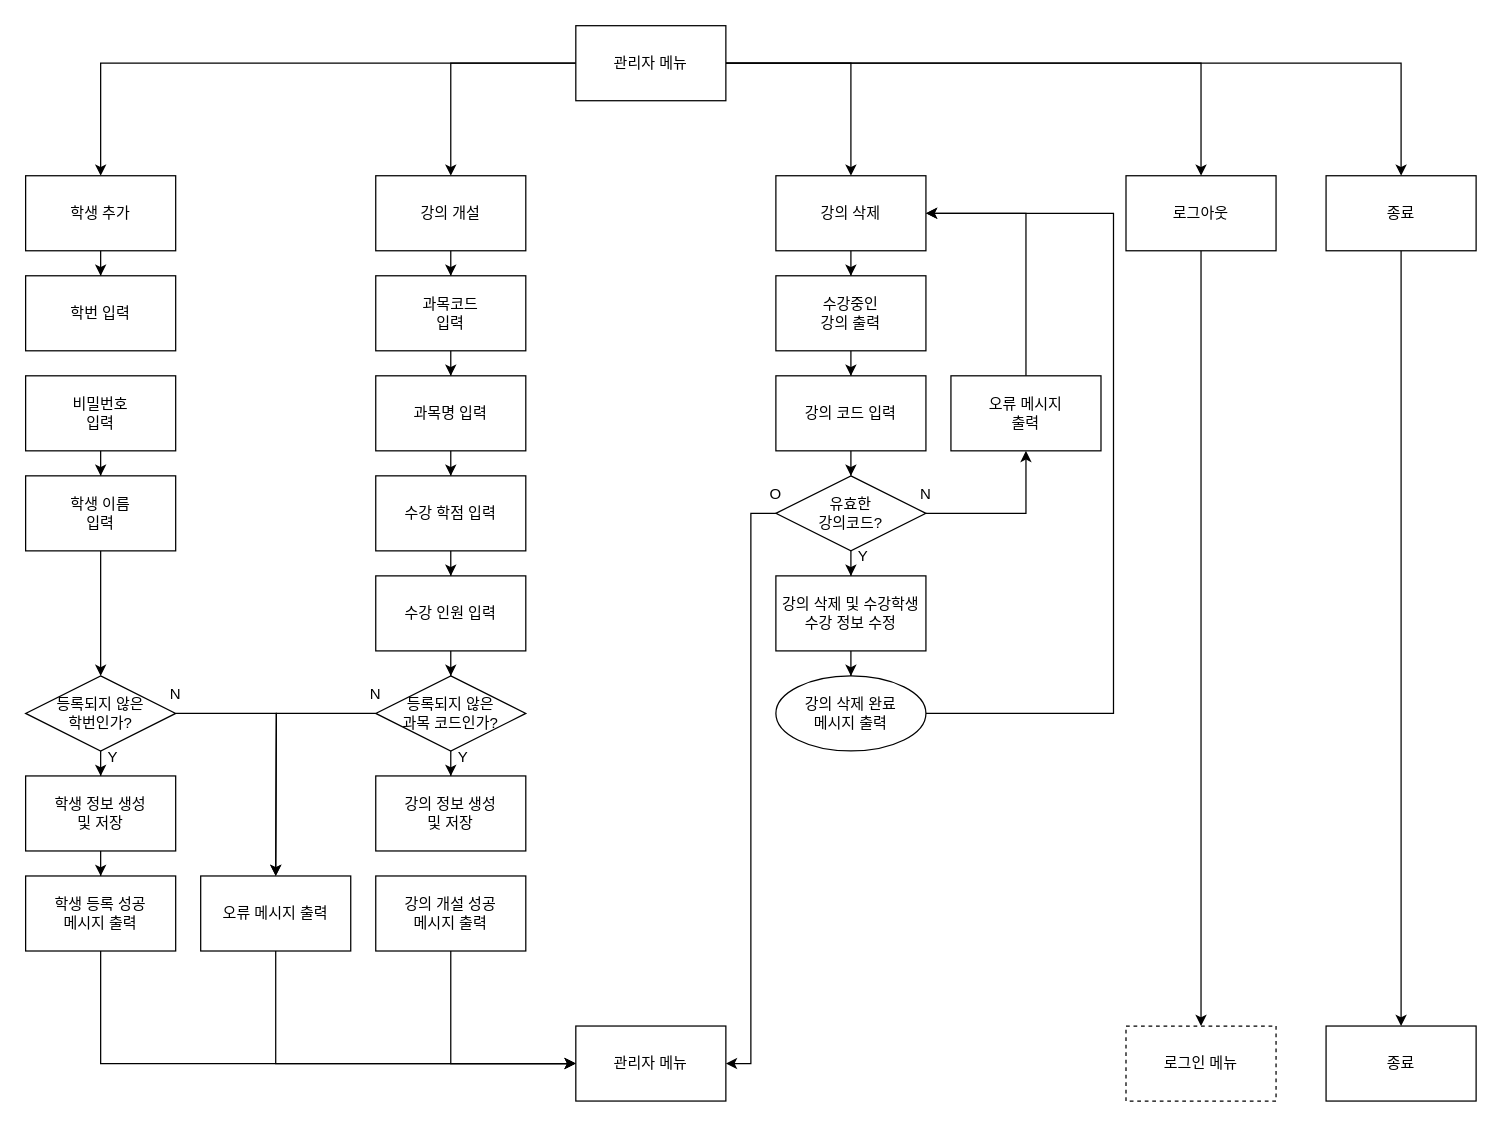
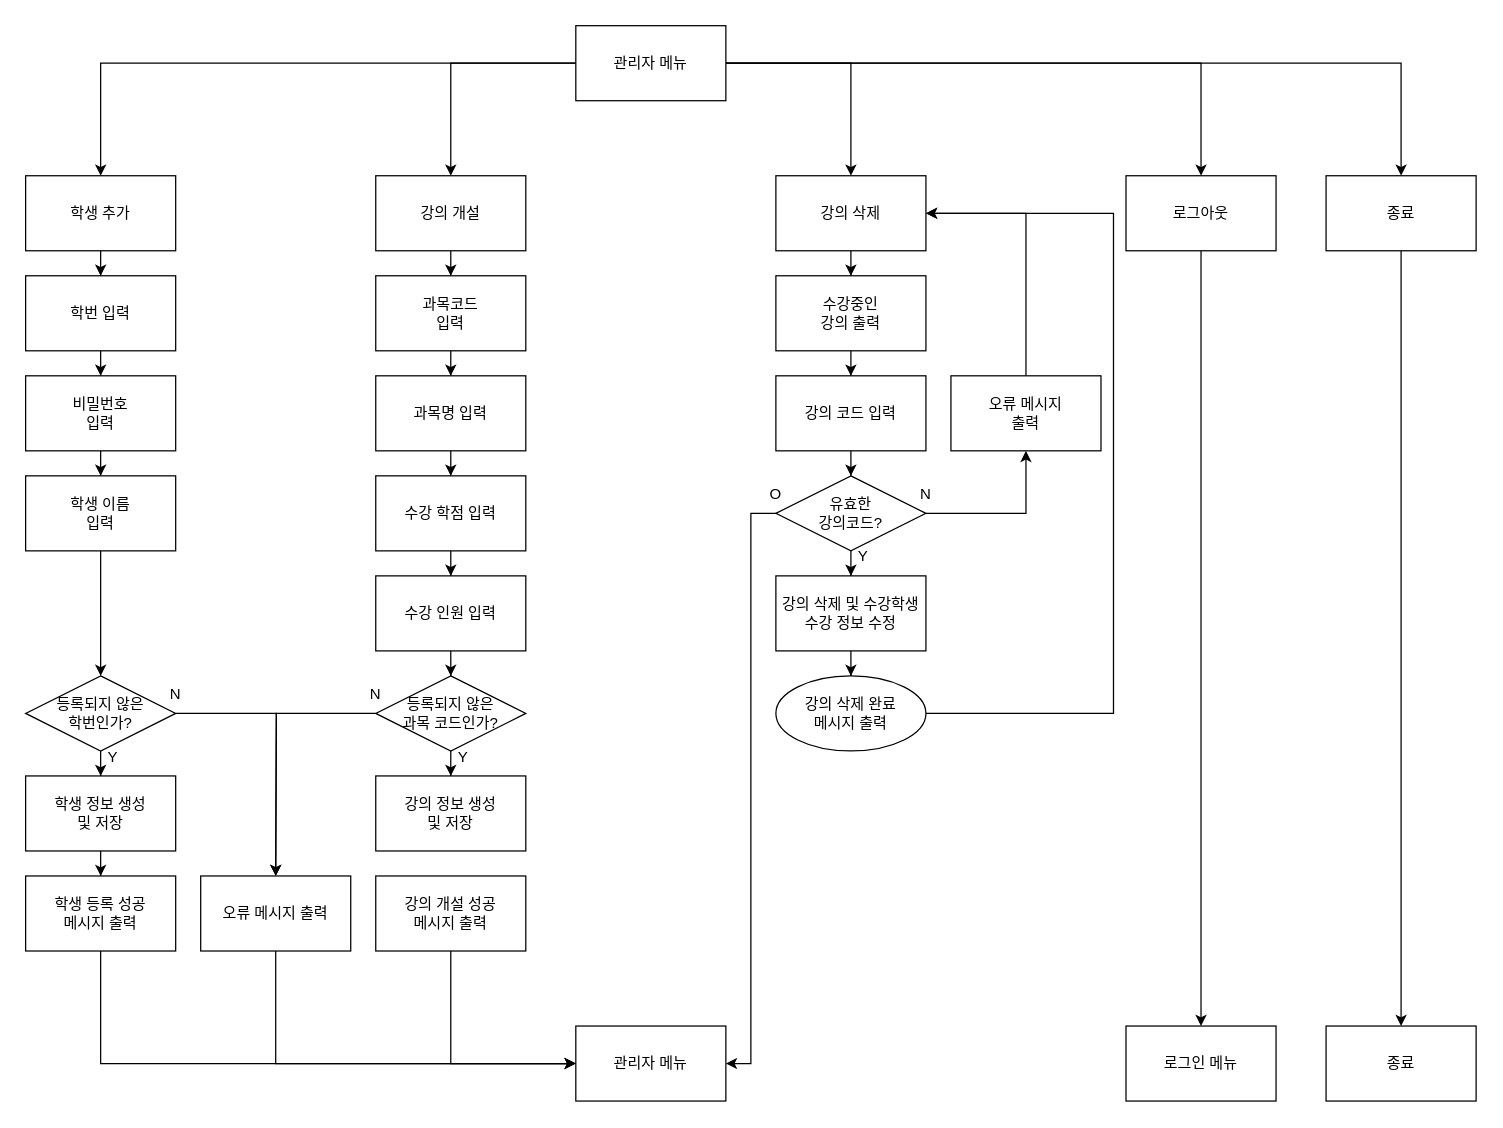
edge "학번 입력" -> "비밀번호 입력": added
node "로그인 메뉴": style dashed -> solid
